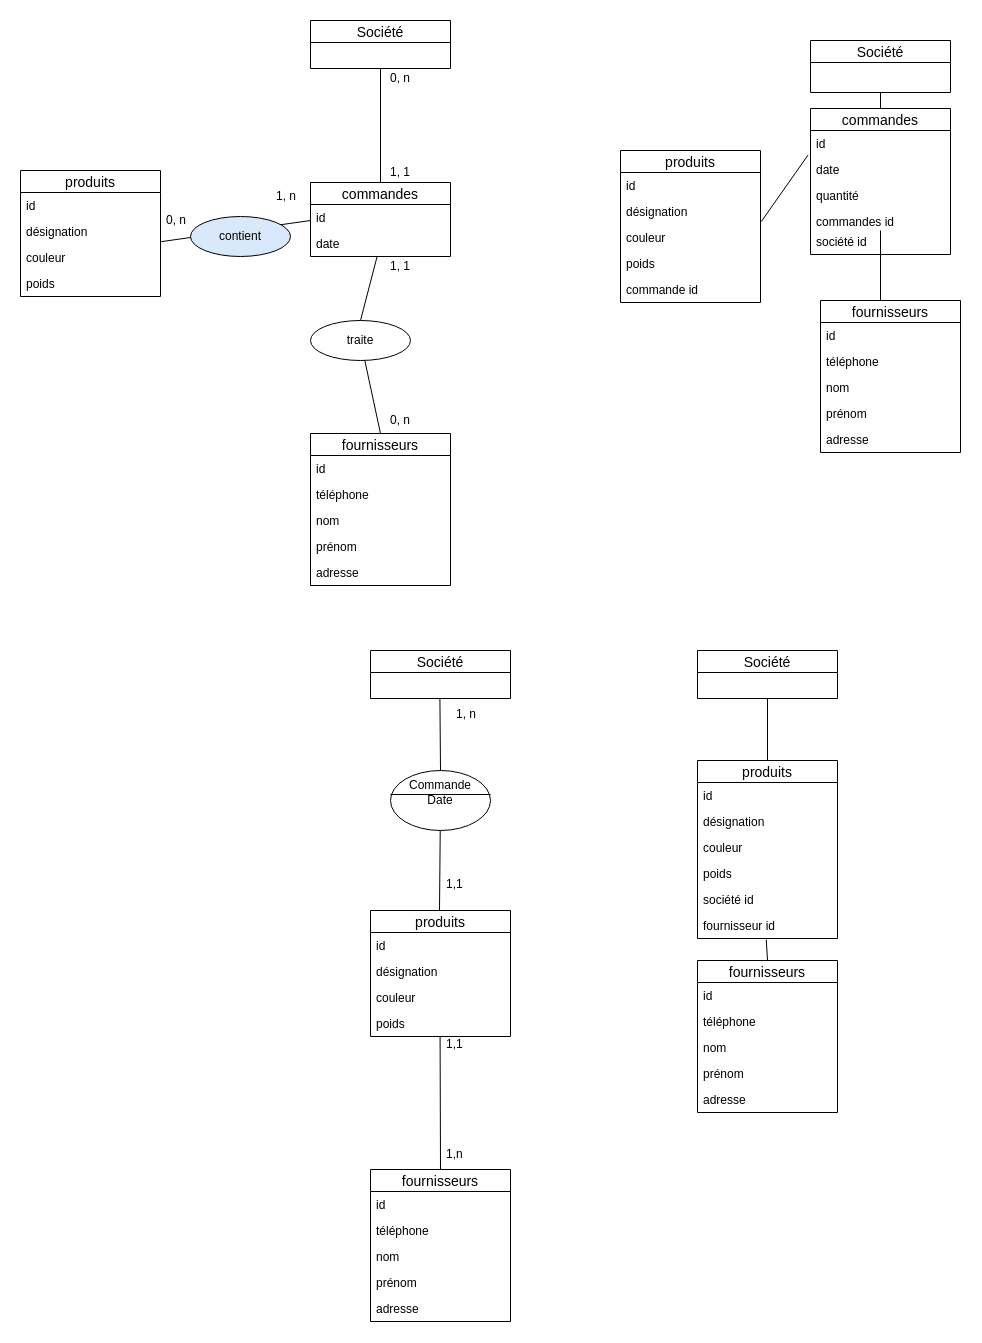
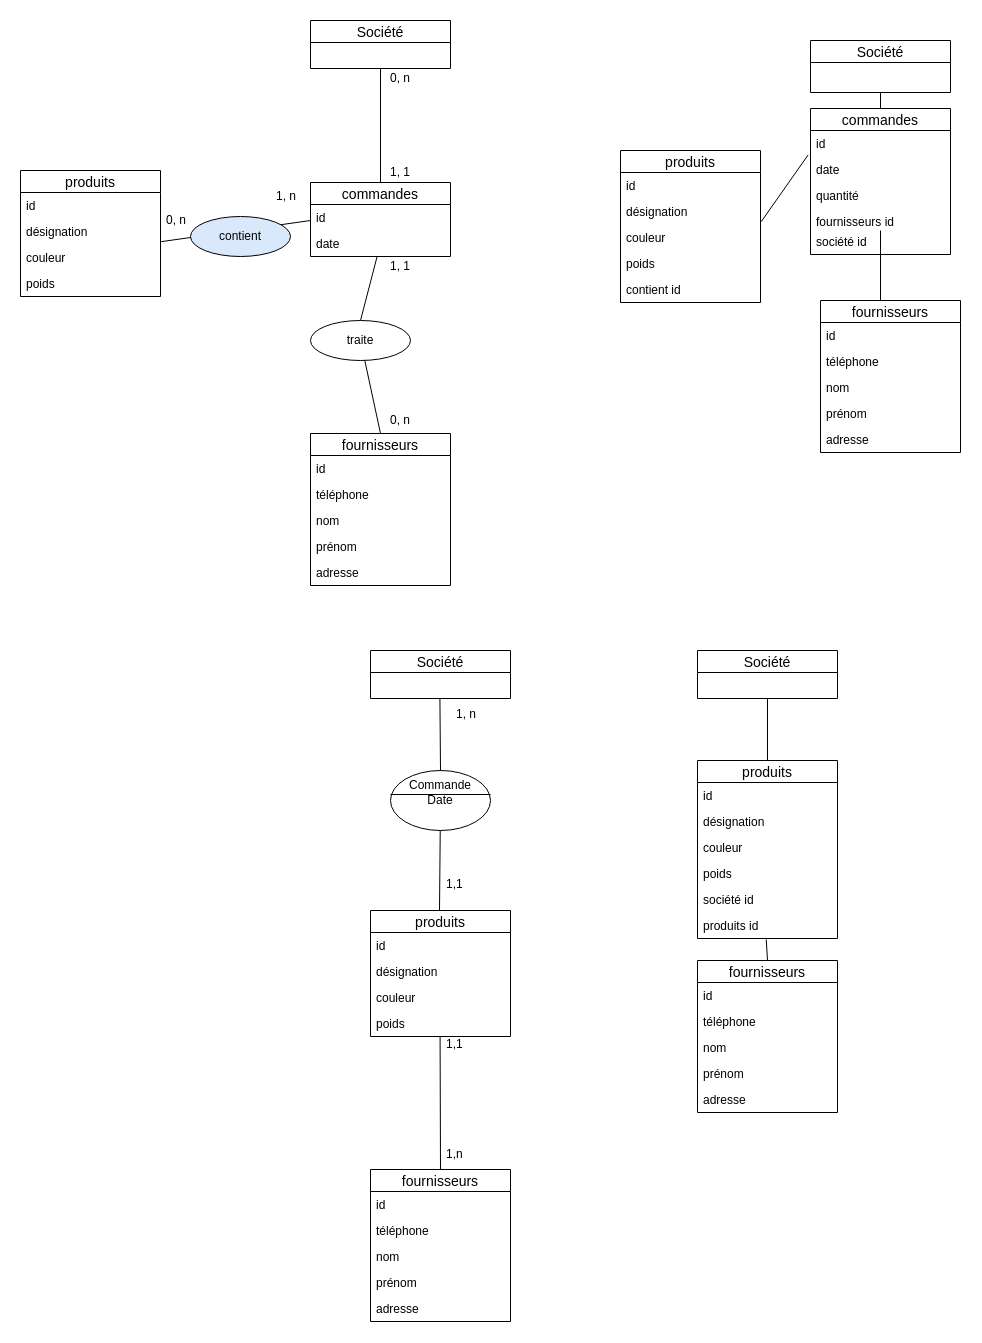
node "commandes id": label "commandes id" -> "fournisseurs id"
node "commande id": label "commande id" -> "contient id"
node "fournisseur id": label "fournisseur id" -> "produits id"
